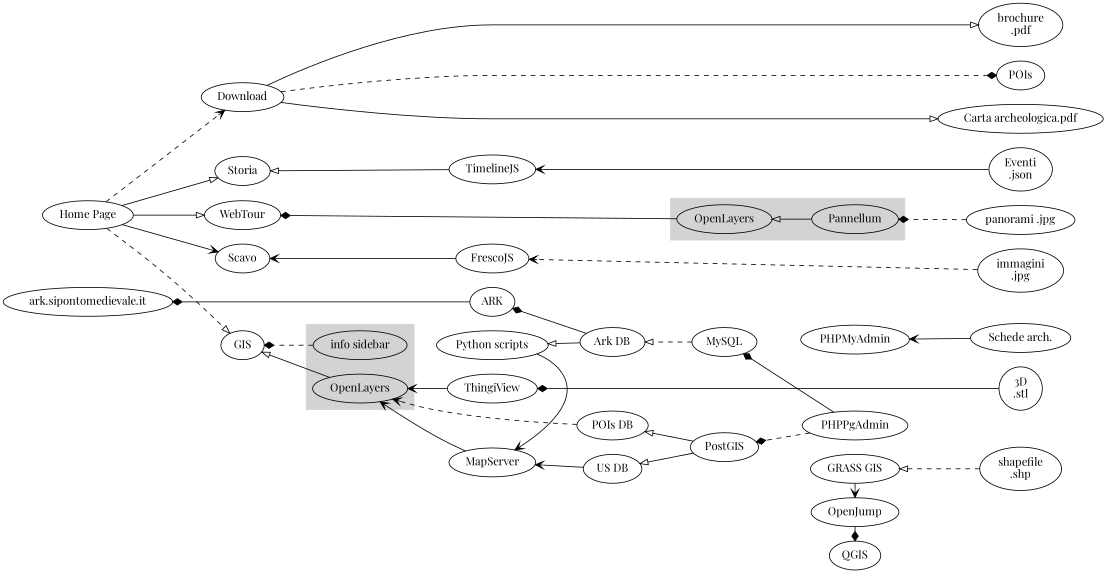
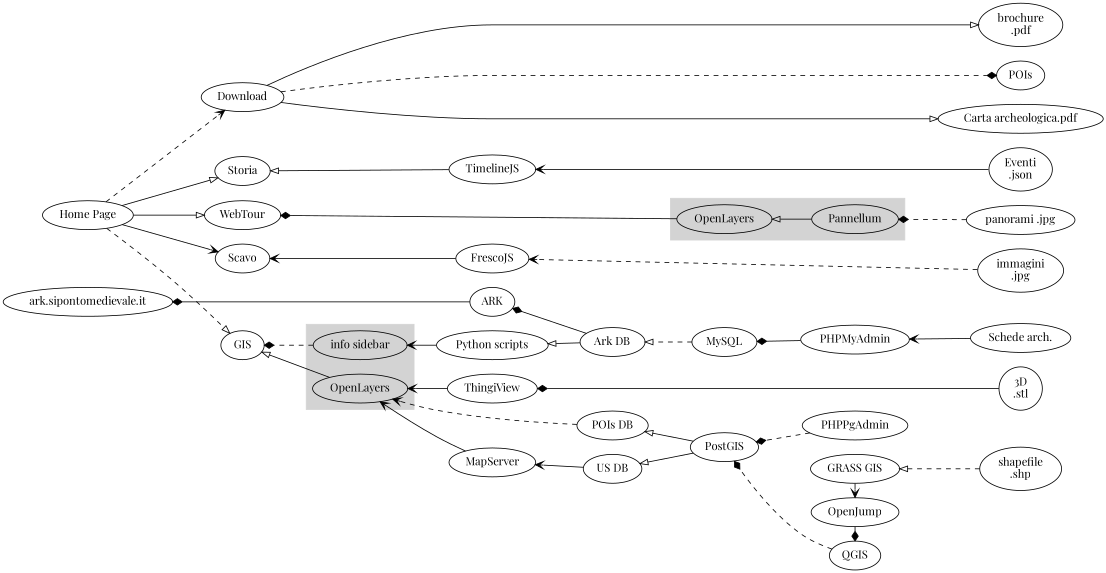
edge "PHPPgAdmin" -> "MySQL": now "PHPMyAdmin" -> "MySQL"
edge "Python scripts" -> "MapServer": now "Python scripts" -> "info sidebar"
edge "QGIS" -> "PostGIS": added
